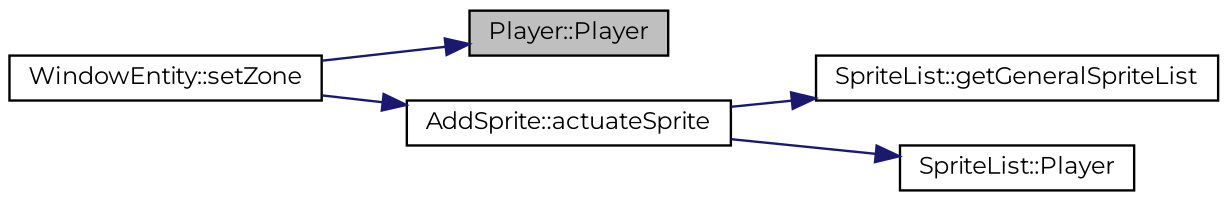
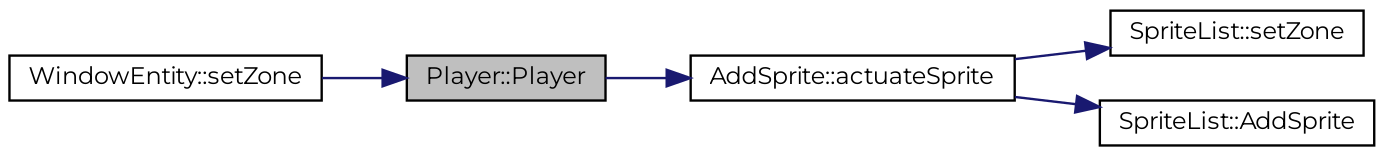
node "SpriteList::getGeneralSpriteList": label "SpriteList::getGeneralSpriteList" -> "SpriteList::setZone"
edge "WindowEntity::setZone" -> "AddSprite::actuateSprite": now "Player::Player" -> "AddSprite::actuateSprite"
node "SpriteList::Player": label "SpriteList::Player" -> "SpriteList::AddSprite"
